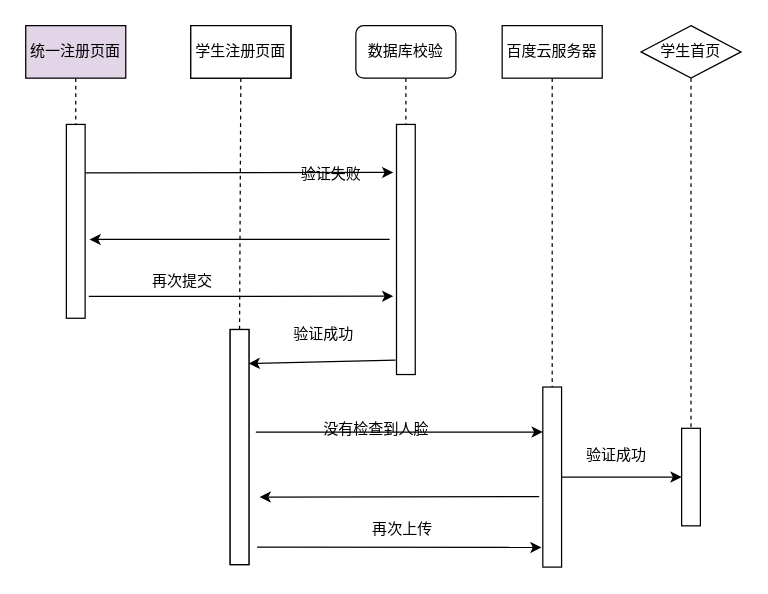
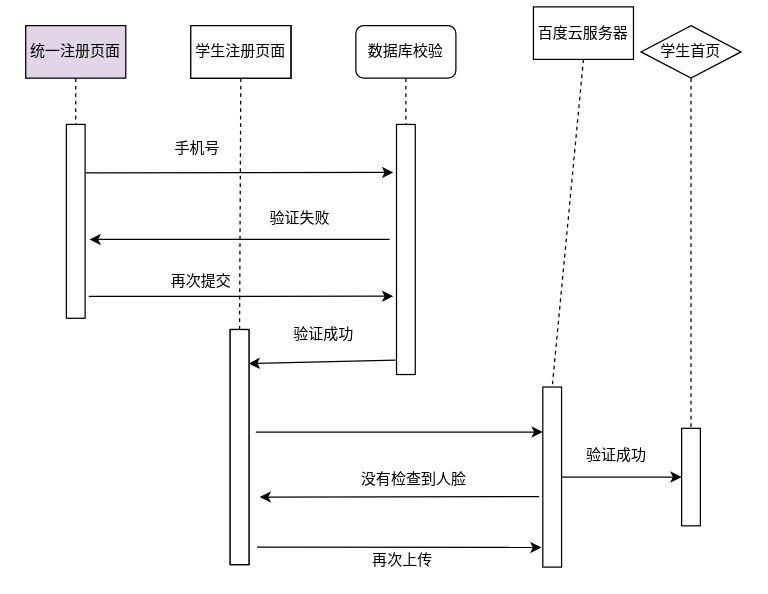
node "百度云服务器": moved (552, 52) -> (583, 33)
node "手机号": added
node "验证失败": moved (331, 174) -> (299, 218)
node "再次提交": moved (182, 282) -> (201, 282)
node "没有检查到人脸": moved (376, 429) -> (413, 479)
node "再次上传": moved (402, 529) -> (402, 561)
